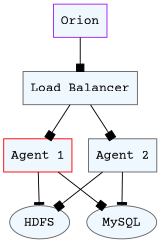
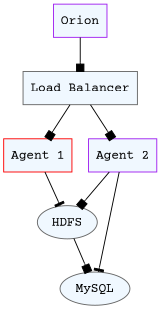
node "Agent 2": color gray40 -> purple
edge "Agent 1" -> "MySQL": now "HDFS" -> "MySQL"
